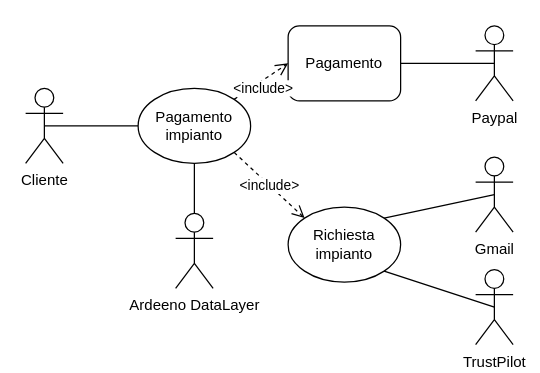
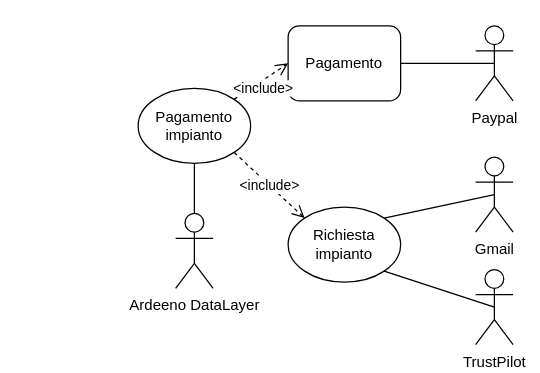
node "Cliente": removed
edge "Cliente" -- "Pagamento impianto": removed
